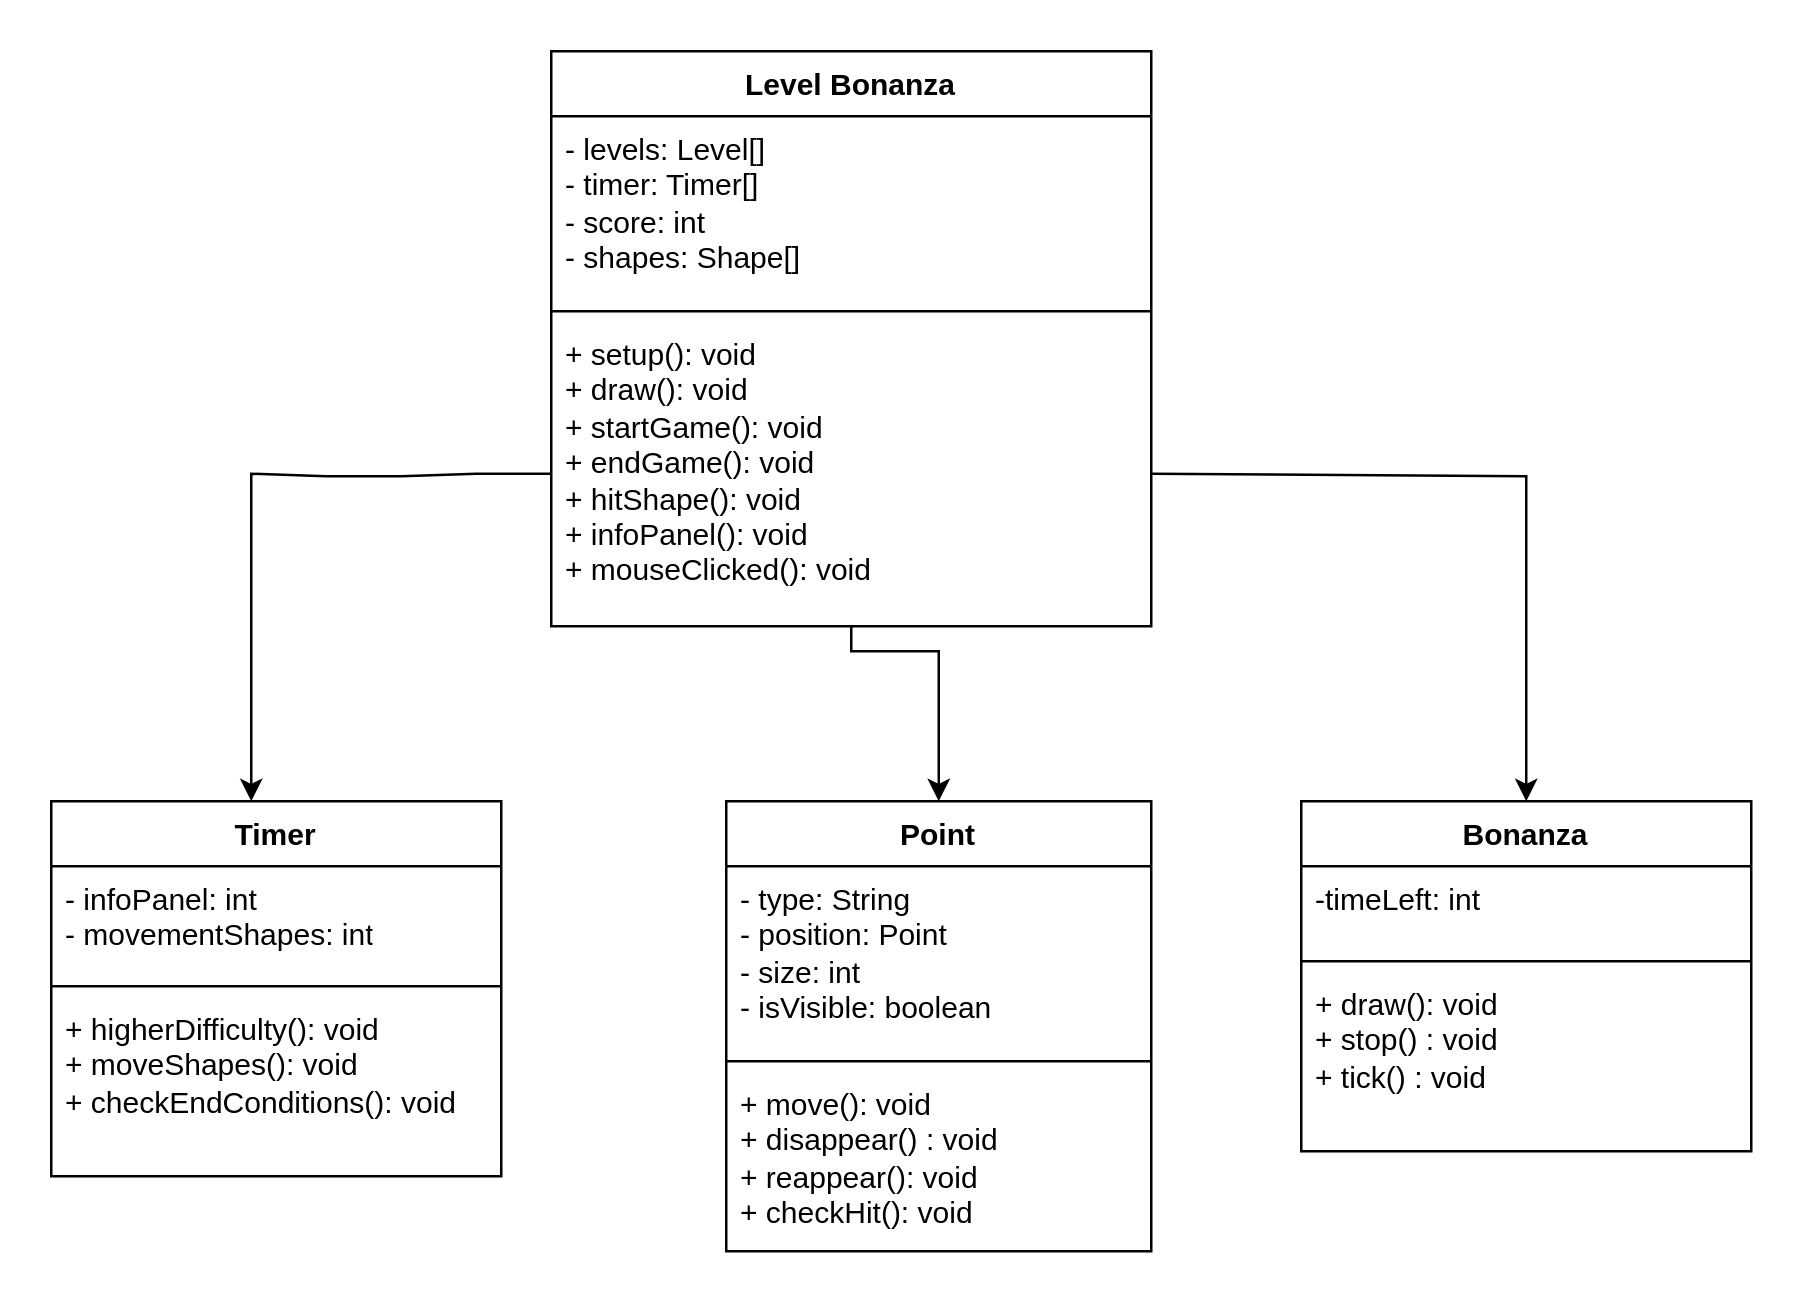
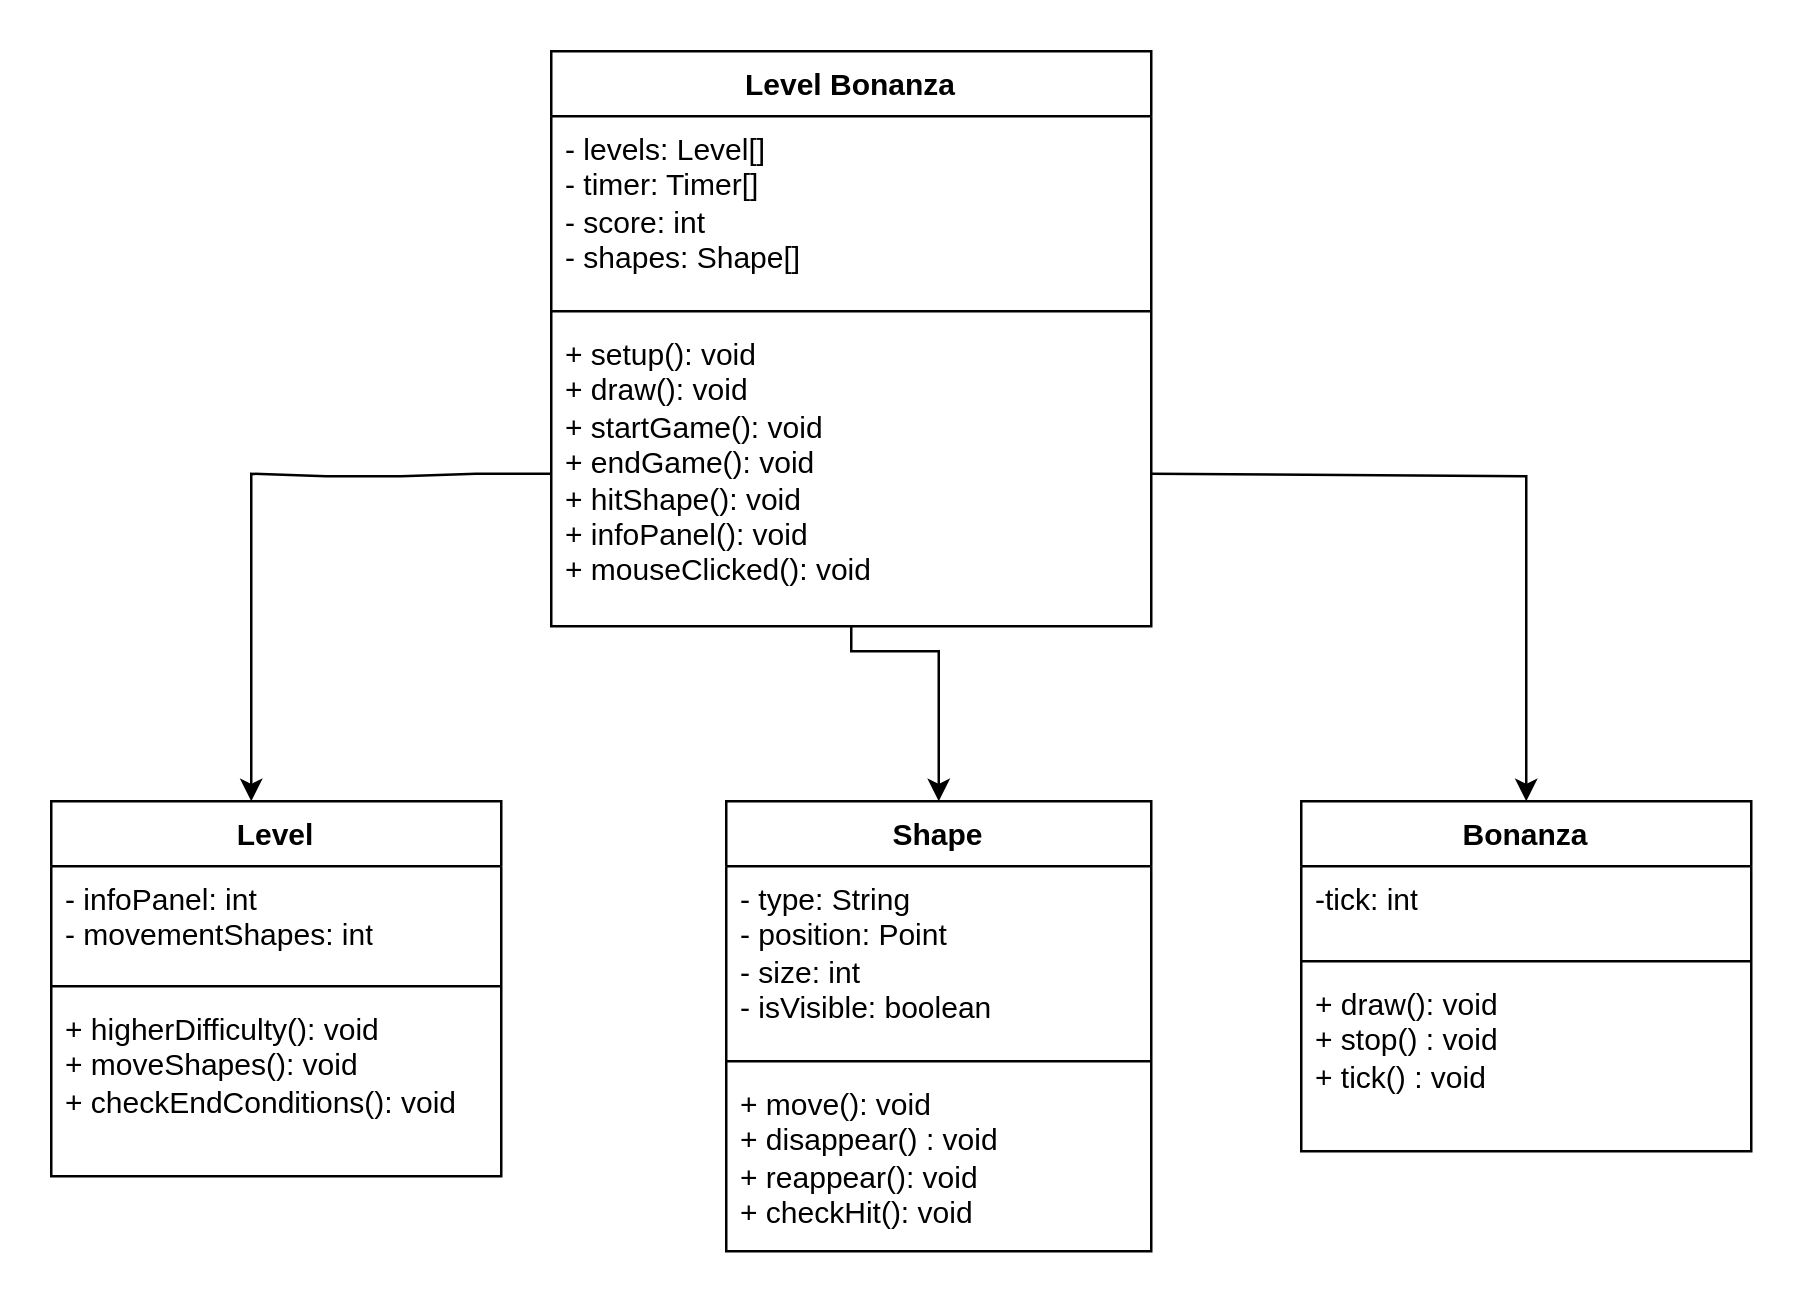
node "Timer": label "Timer" -> "Level"
node "Point": label "Point" -> "Shape"
node "-timeLeft: int": label "-timeLeft: int" -> "-tick: int"
